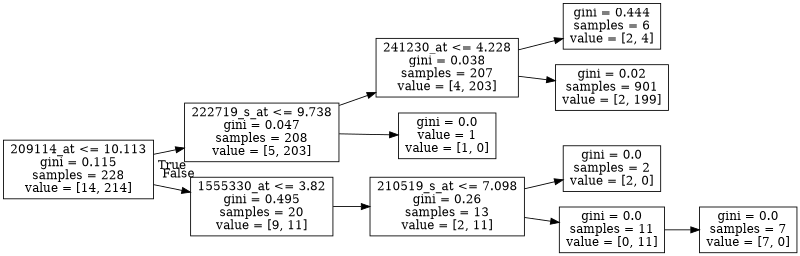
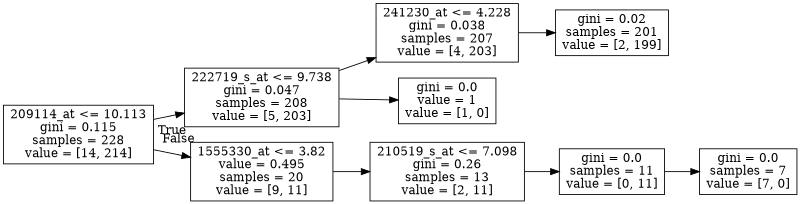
node "gini = 0.444 samples = 6 value = [2, 4]": removed
node "gini = 0.02 samples = 901 value = [2, 199]": label "gini = 0.02 samples = 901 value = [2, 199]" -> "gini = 0.02 samples = 201 value = [2, 199]"
node "gini = 0.0 samples = 2 value = [2, 0]": removed
node "1555330_at <= 3.82 gini = 0.495 samples = 20 value = [9, 11]": label "1555330_at <= 3.82 gini = 0.495 samples = 20 value = [9, 11]" -> "1555330_at <= 3.82 value = 0.495 samples = 20 value = [9, 11]"
